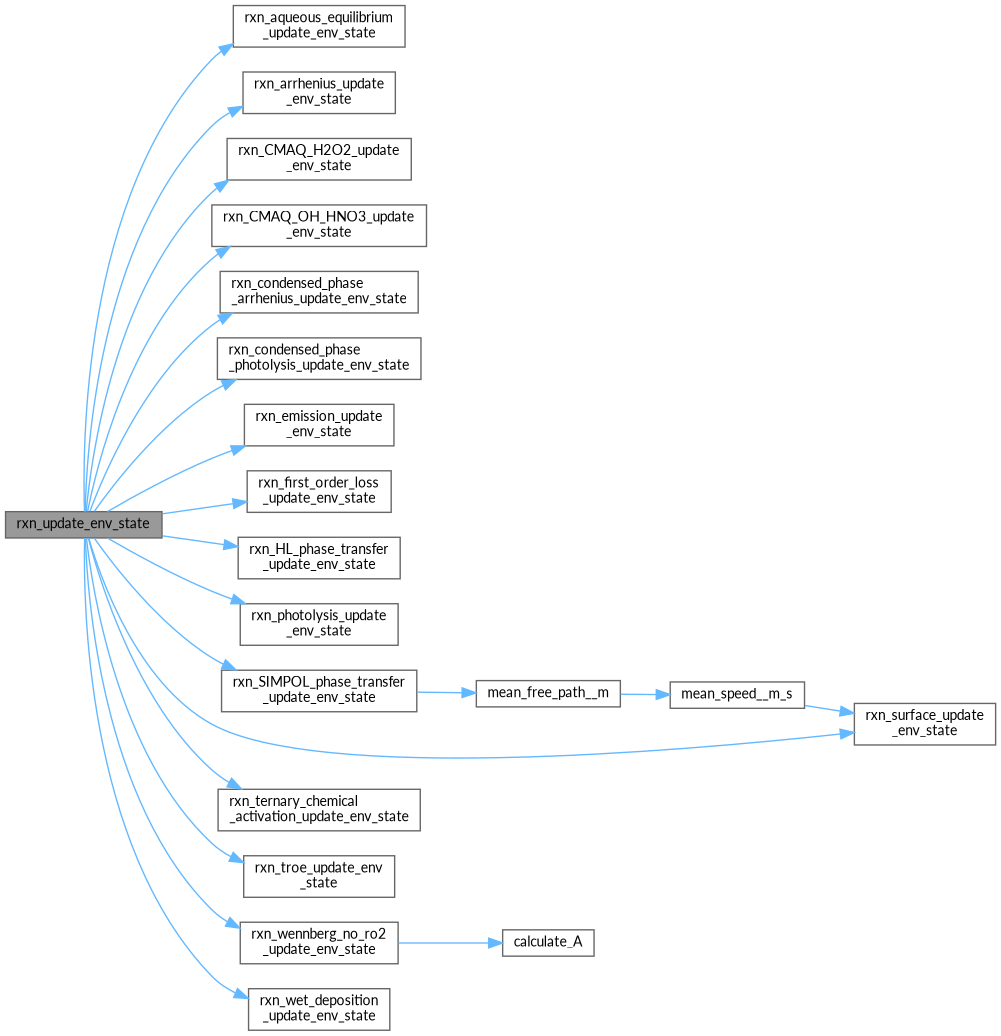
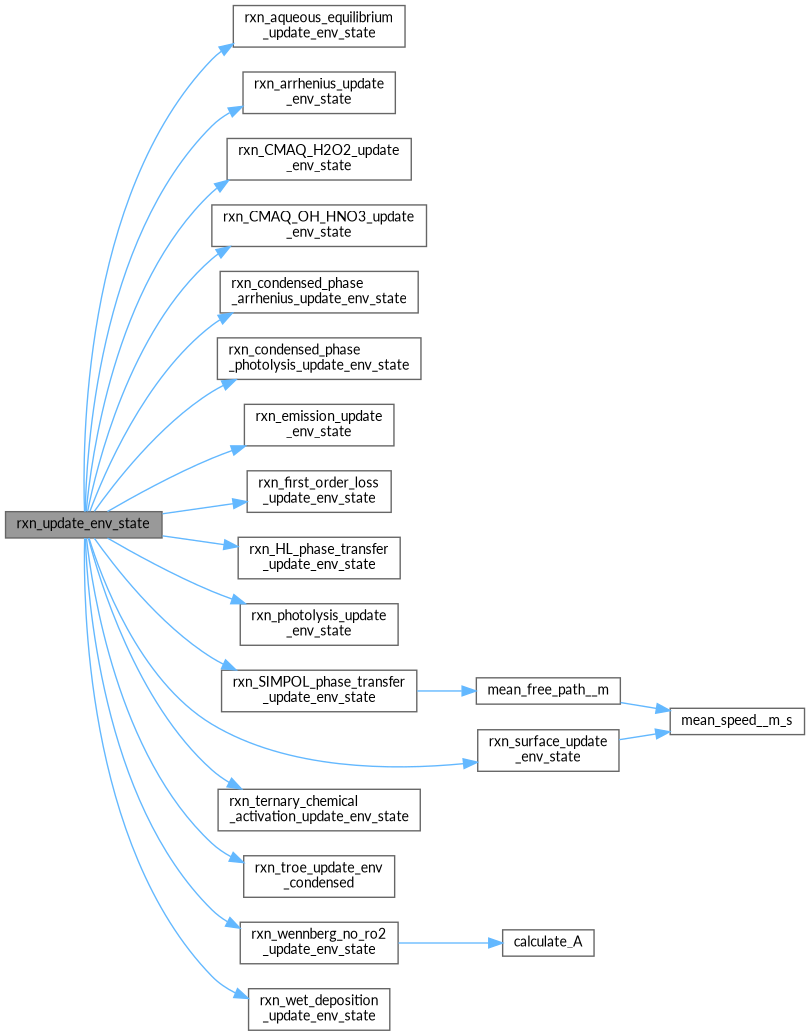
edge "mean_speed__m_s" -> "rxn_surface_update _env_state": reversed
node "rxn_troe_update_env _state": label "rxn_troe_update_env _state" -> "rxn_troe_update_env _condensed"
